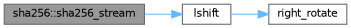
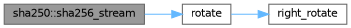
node "sha256::sha256_stream": label "sha256::sha256_stream" -> "sha250::sha256_stream"
node "lshift": label "lshift" -> "rotate"
